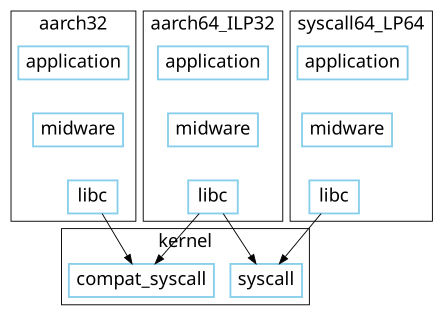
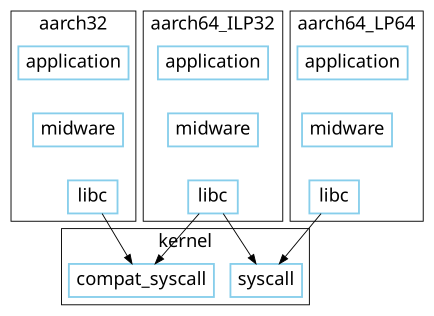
cluster "syscall64_LP64": label "syscall64_LP64" -> "aarch64_LP64"
